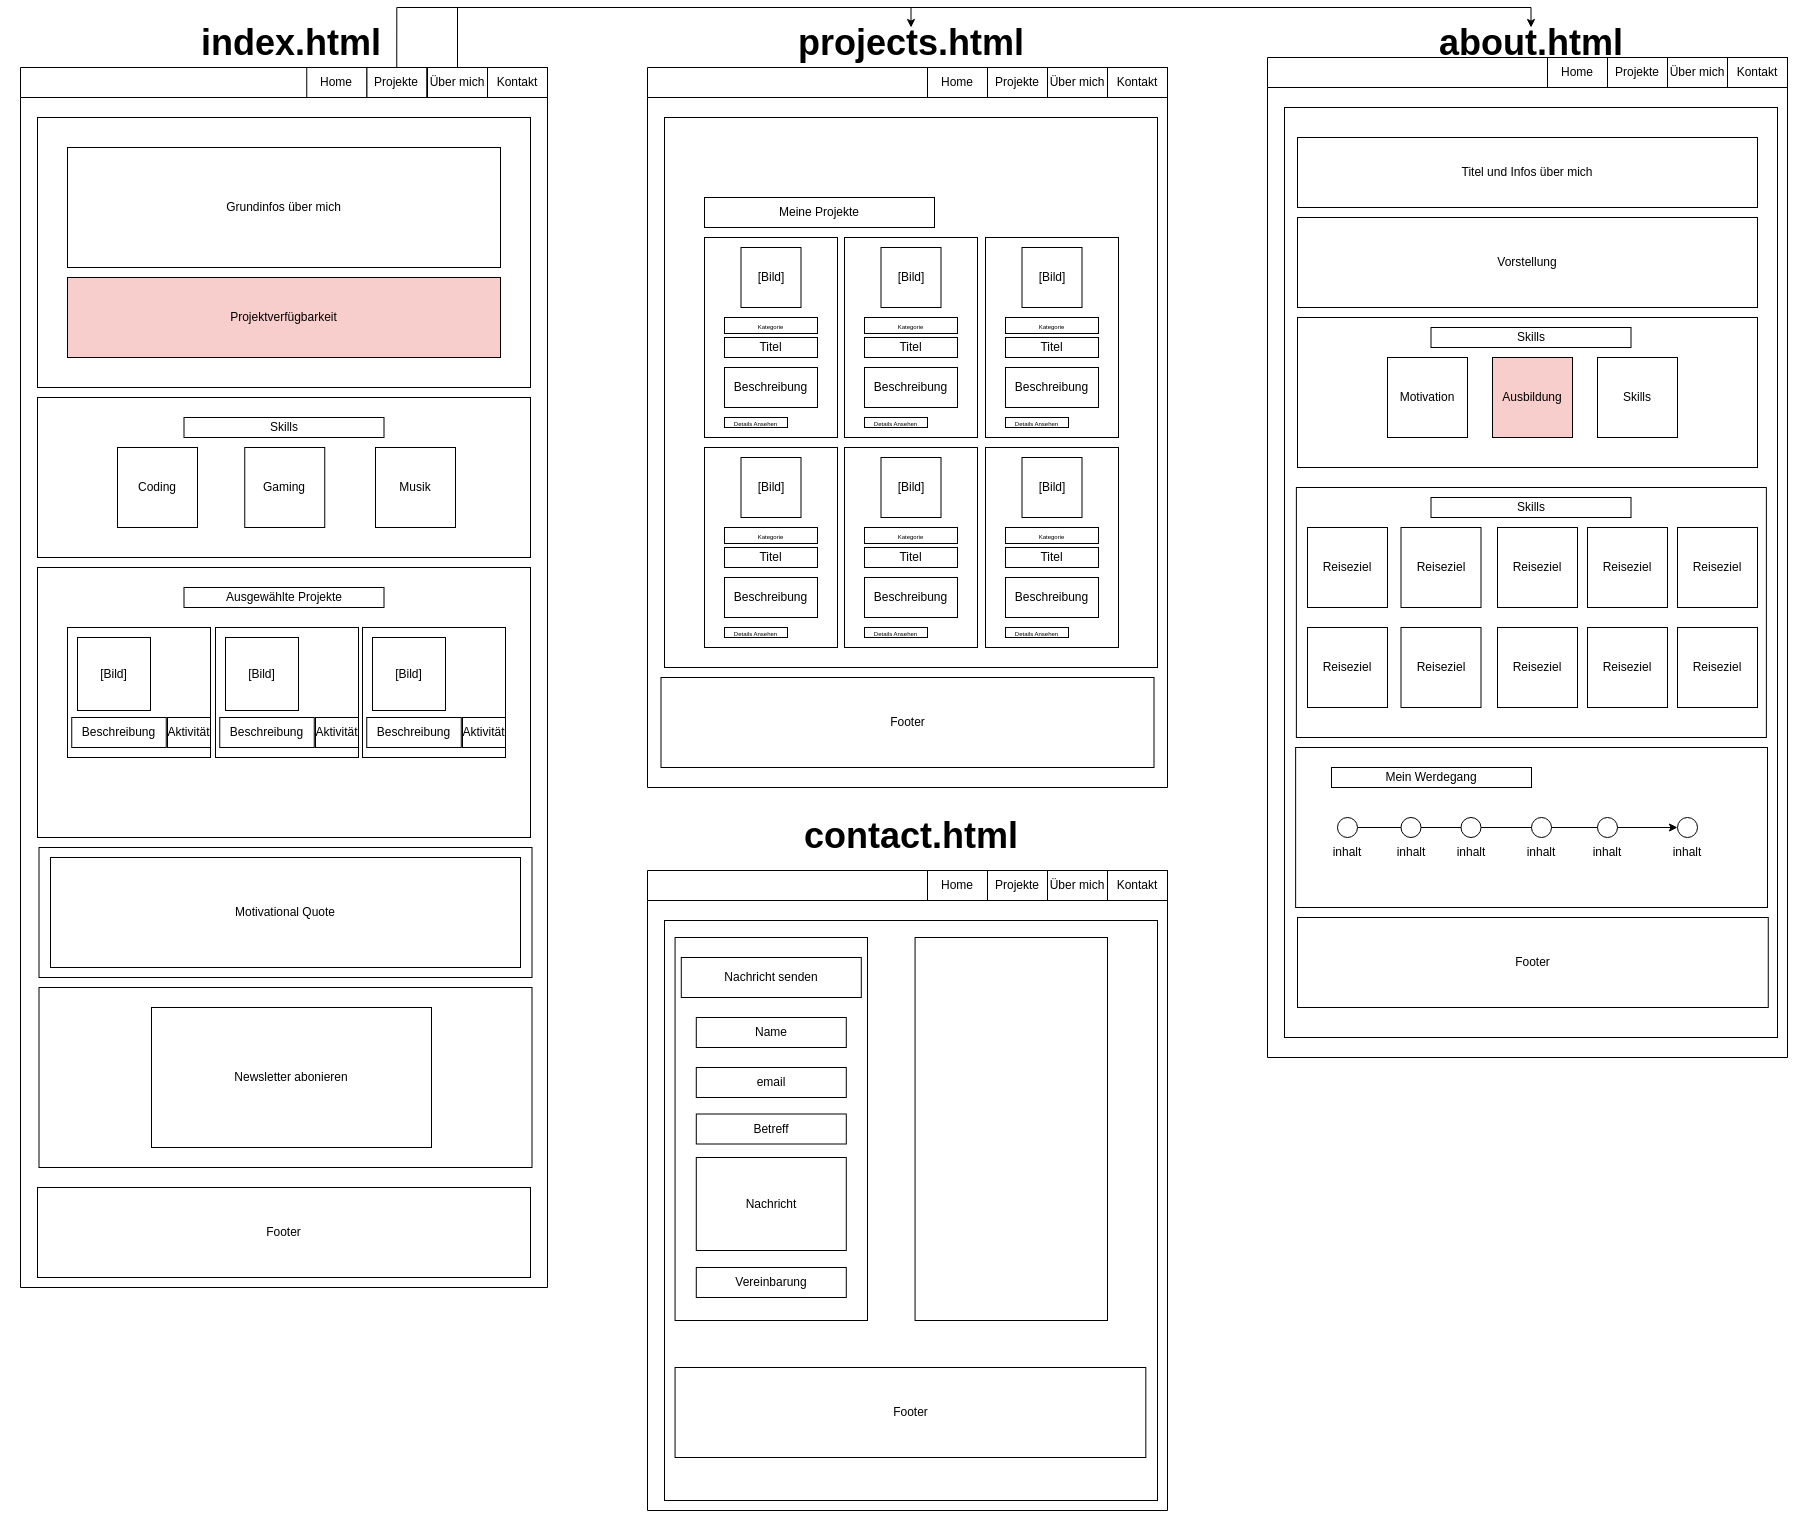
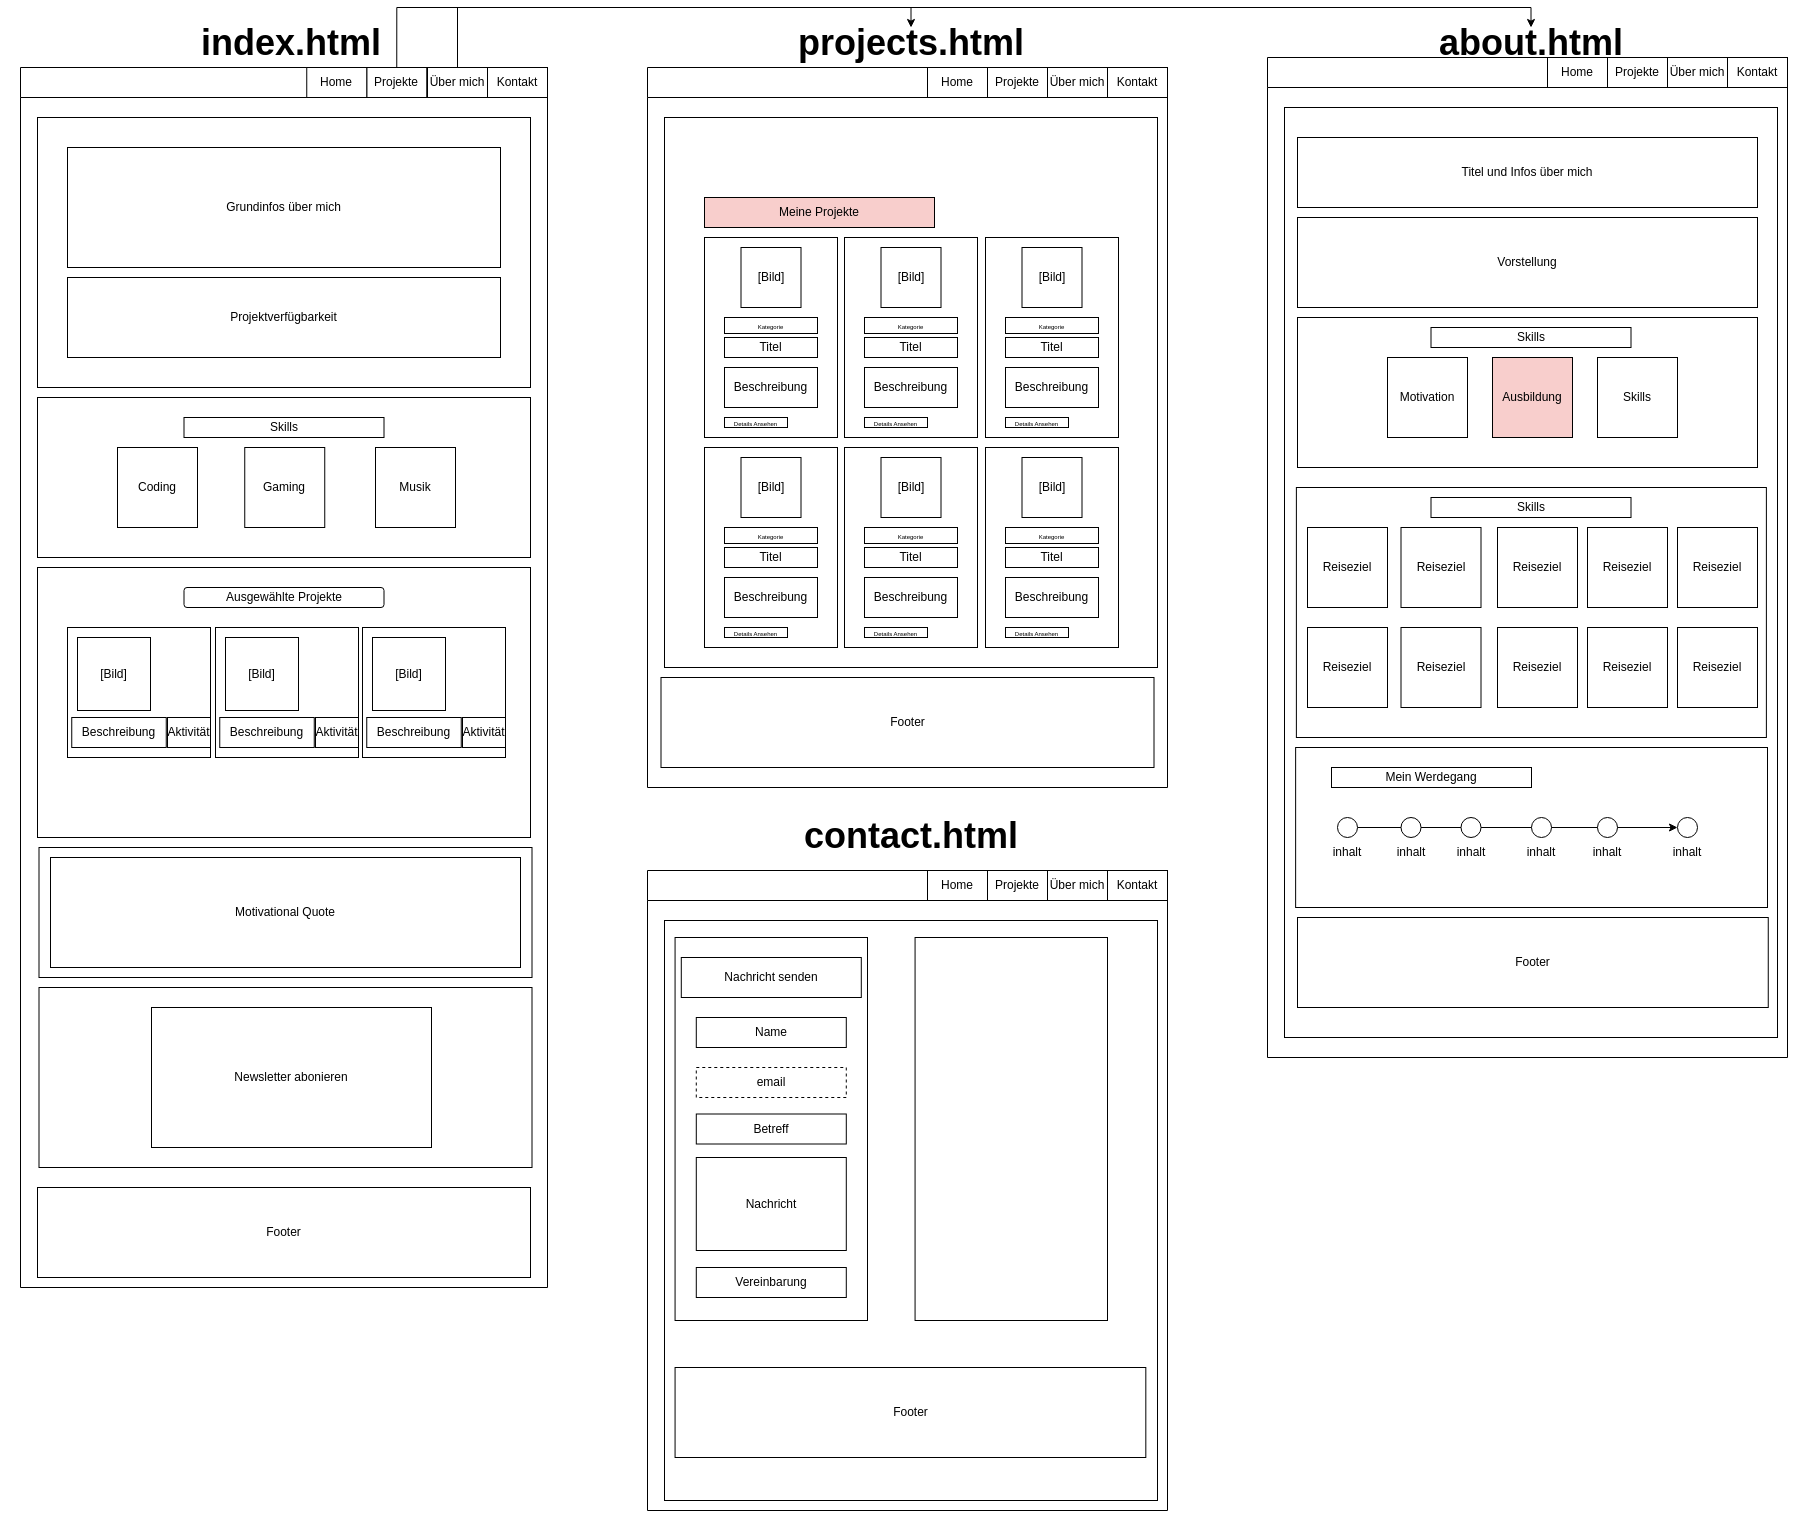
node "Meine Projekte": fillcolor #ffffff -> #f8cecc
node "Projektverfügbarkeit": fillcolor #f8cecc -> #ffffff
node "Ausgewählte Projekte": shape rectangle -> rounded rectangle
node "email": style solid -> dashed
